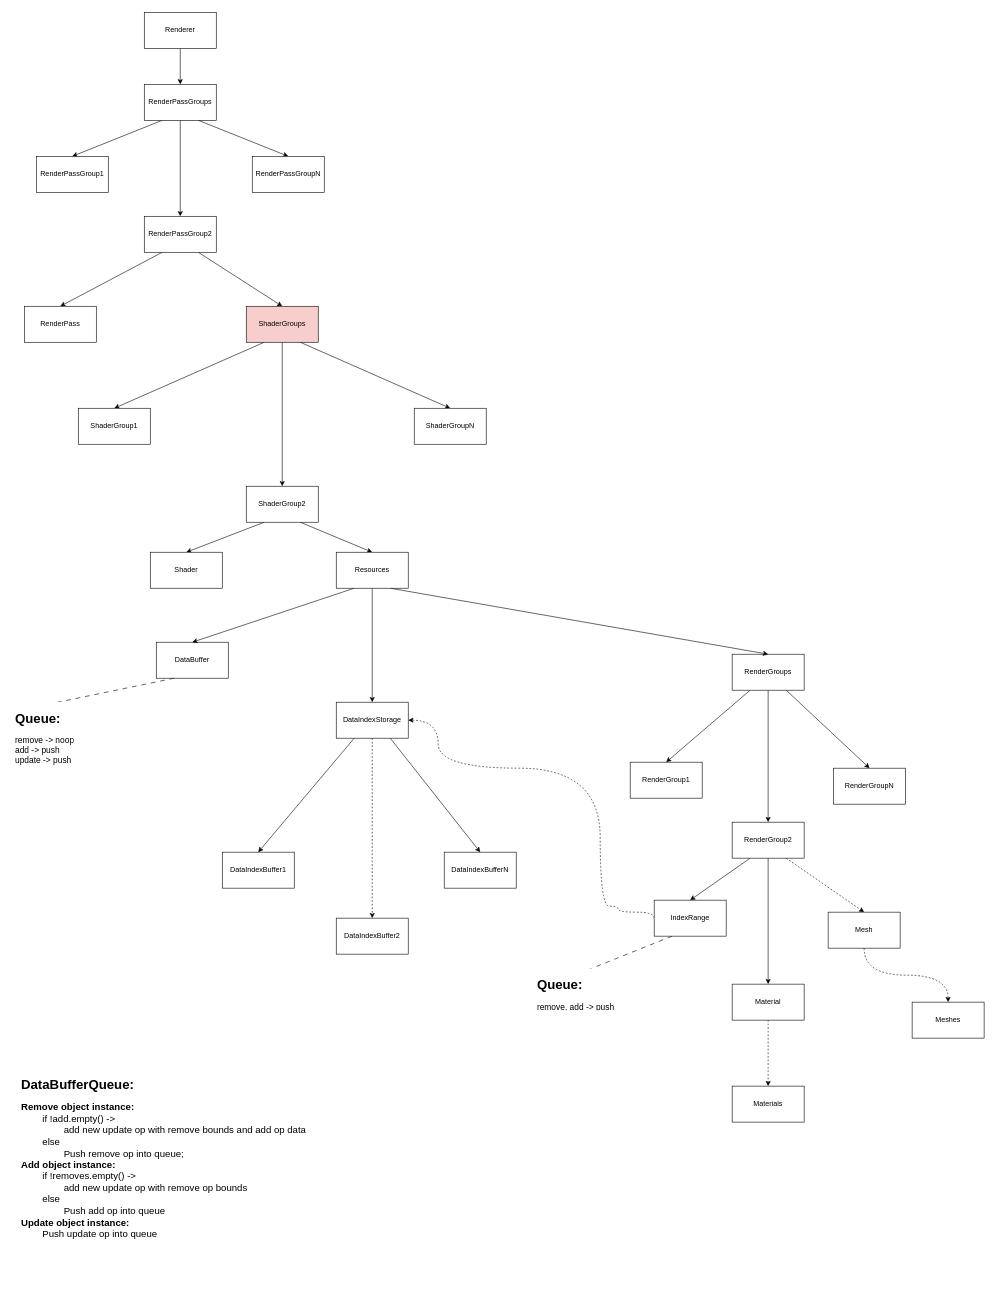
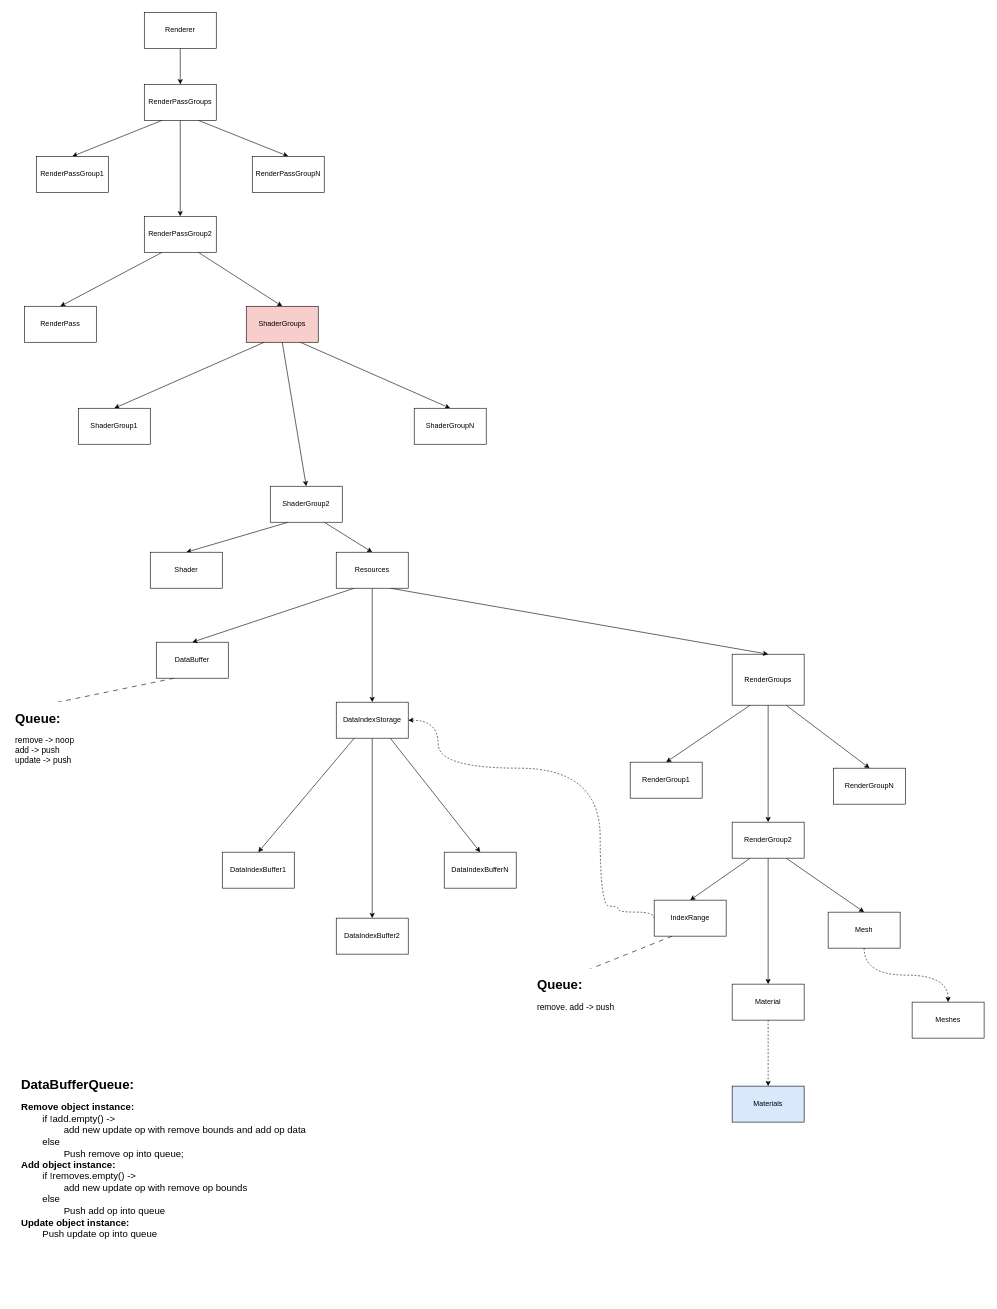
node "ShaderGroup2": moved (282, 504) -> (306, 504)
node "RenderGroups": size 72x36 -> 72x51
edge "DataIndexStorage" -> "DataIndexBuffer2": style dashed -> solid
edge "RenderGroup2" -> "Mesh": style dashed -> solid
node "Materials": fillcolor #ffffff -> #dae8fc
